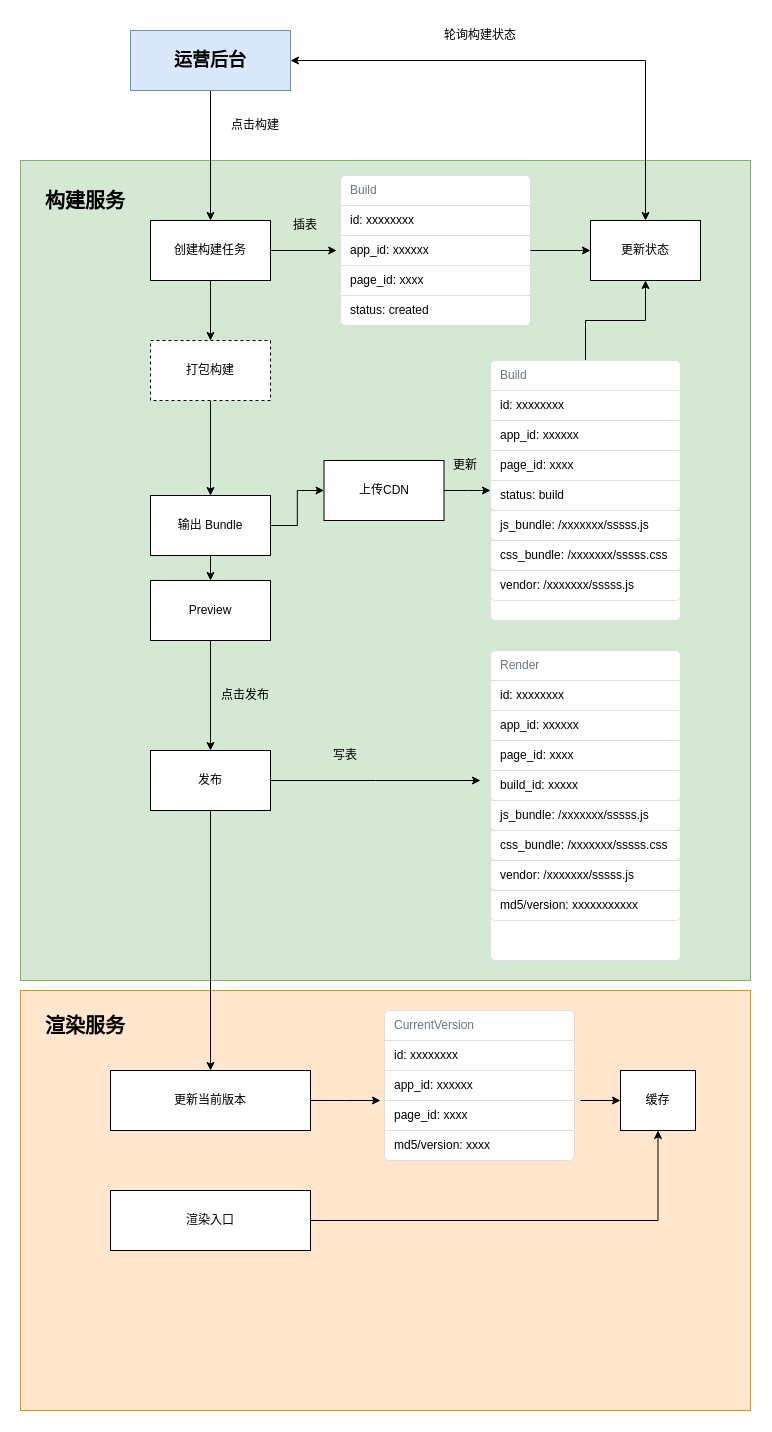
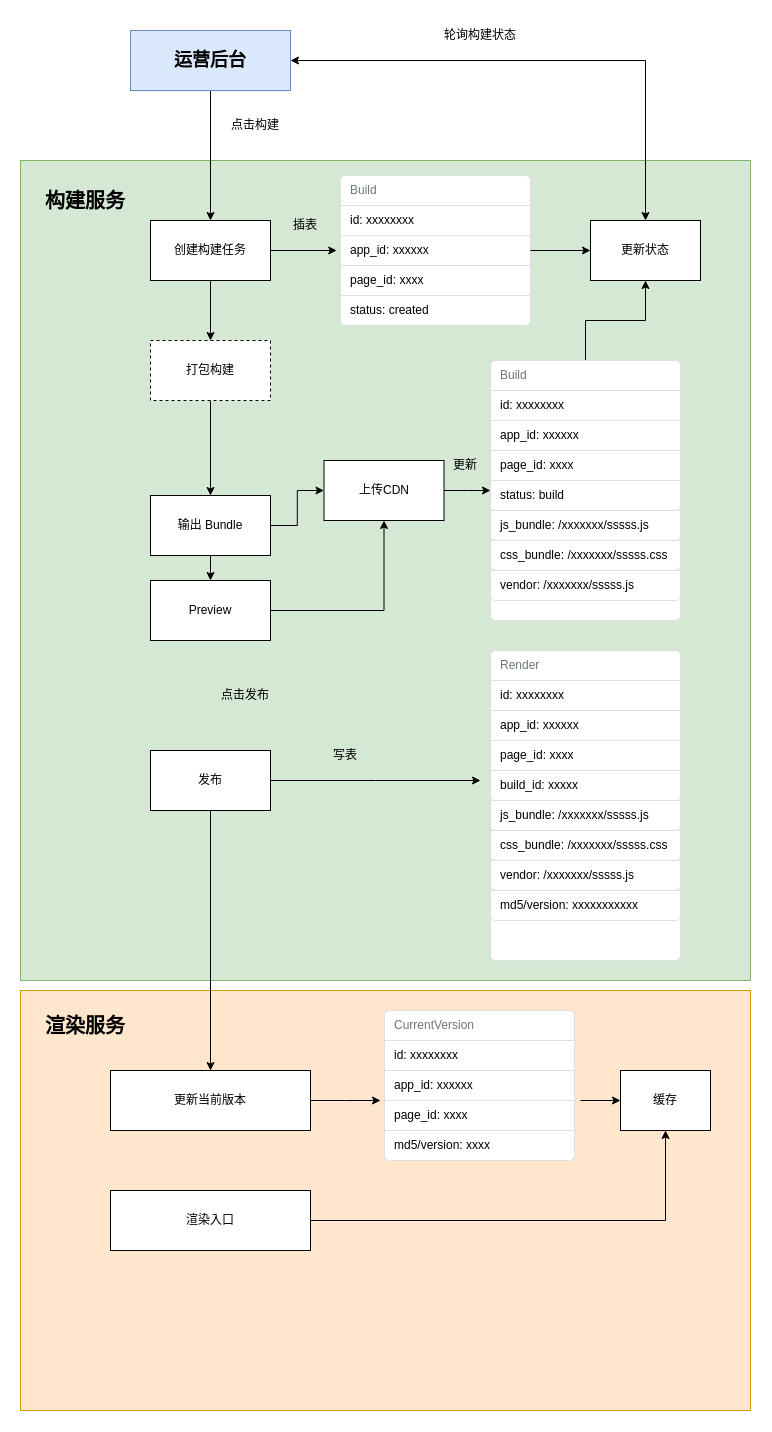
edge "Preview" -> "发布": now "Preview" -> "上传CDN"
node "缓存": size 75x60 -> 90x60
